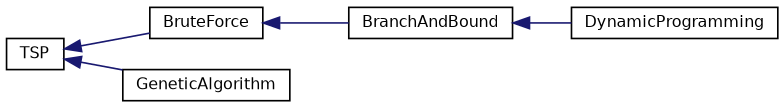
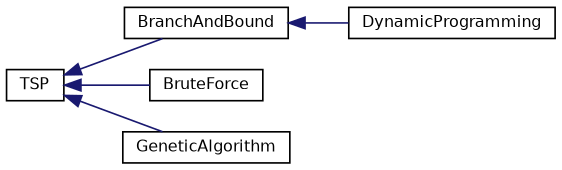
edge "BranchAndBound" -> "BruteForce": now "BranchAndBound" -> "TSP"
